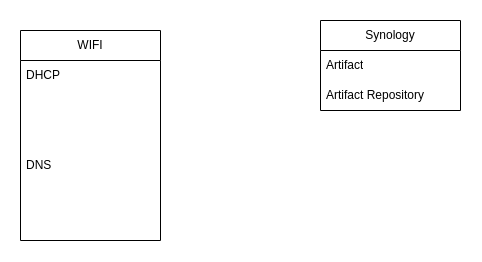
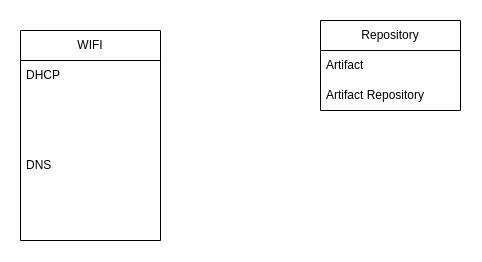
node "Synology": label "Synology" -> "Repository"
